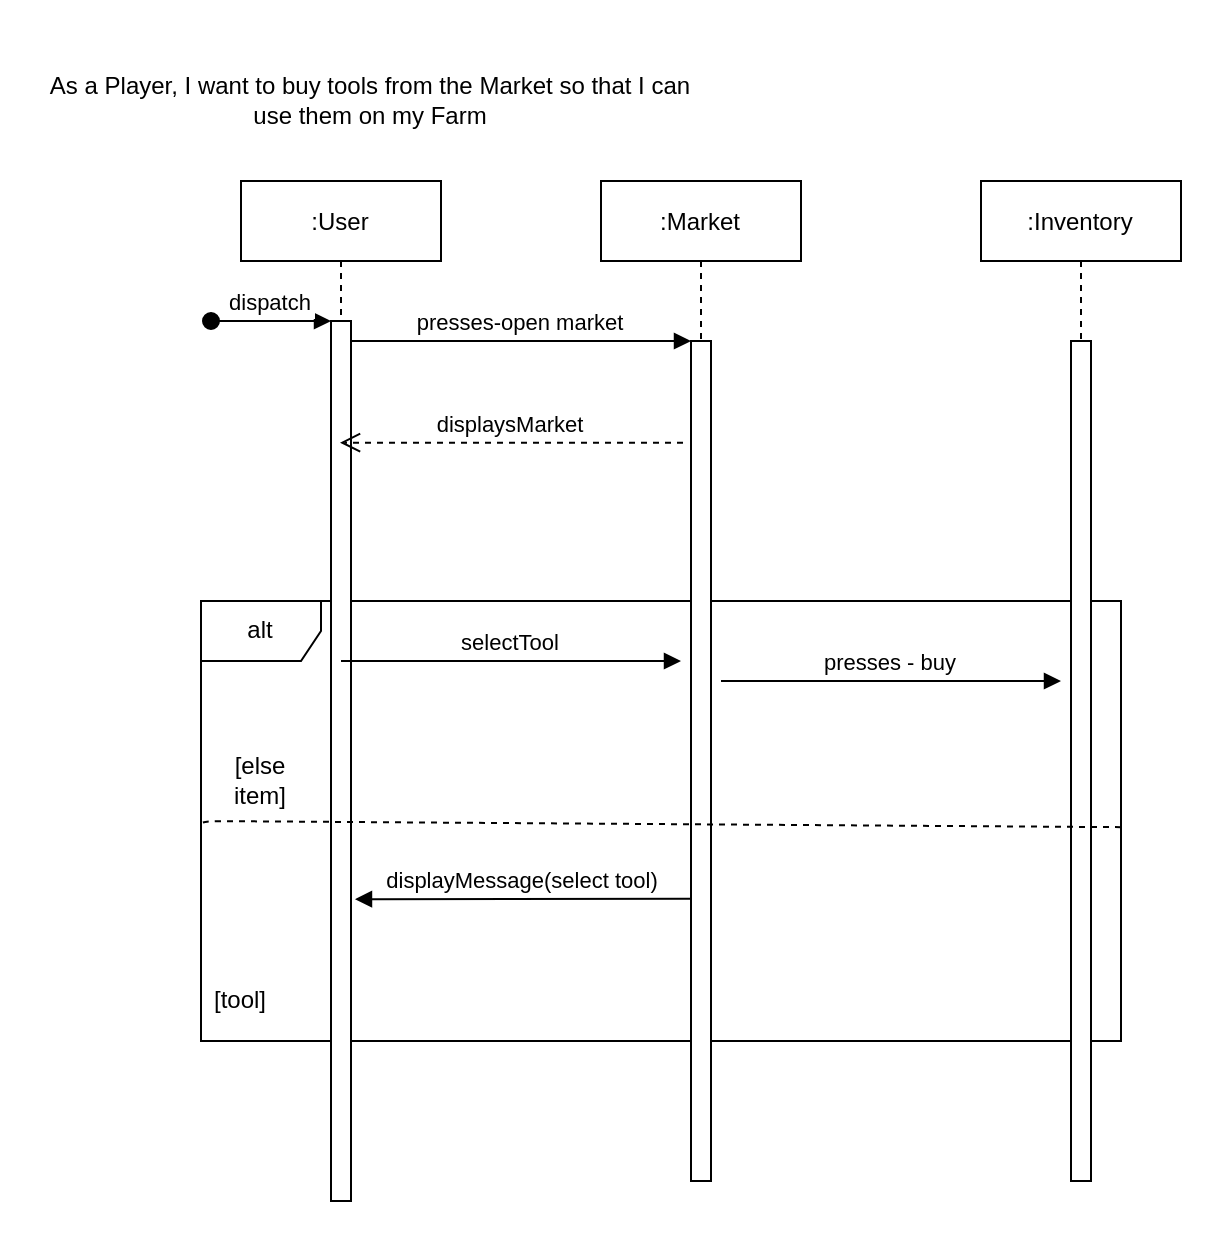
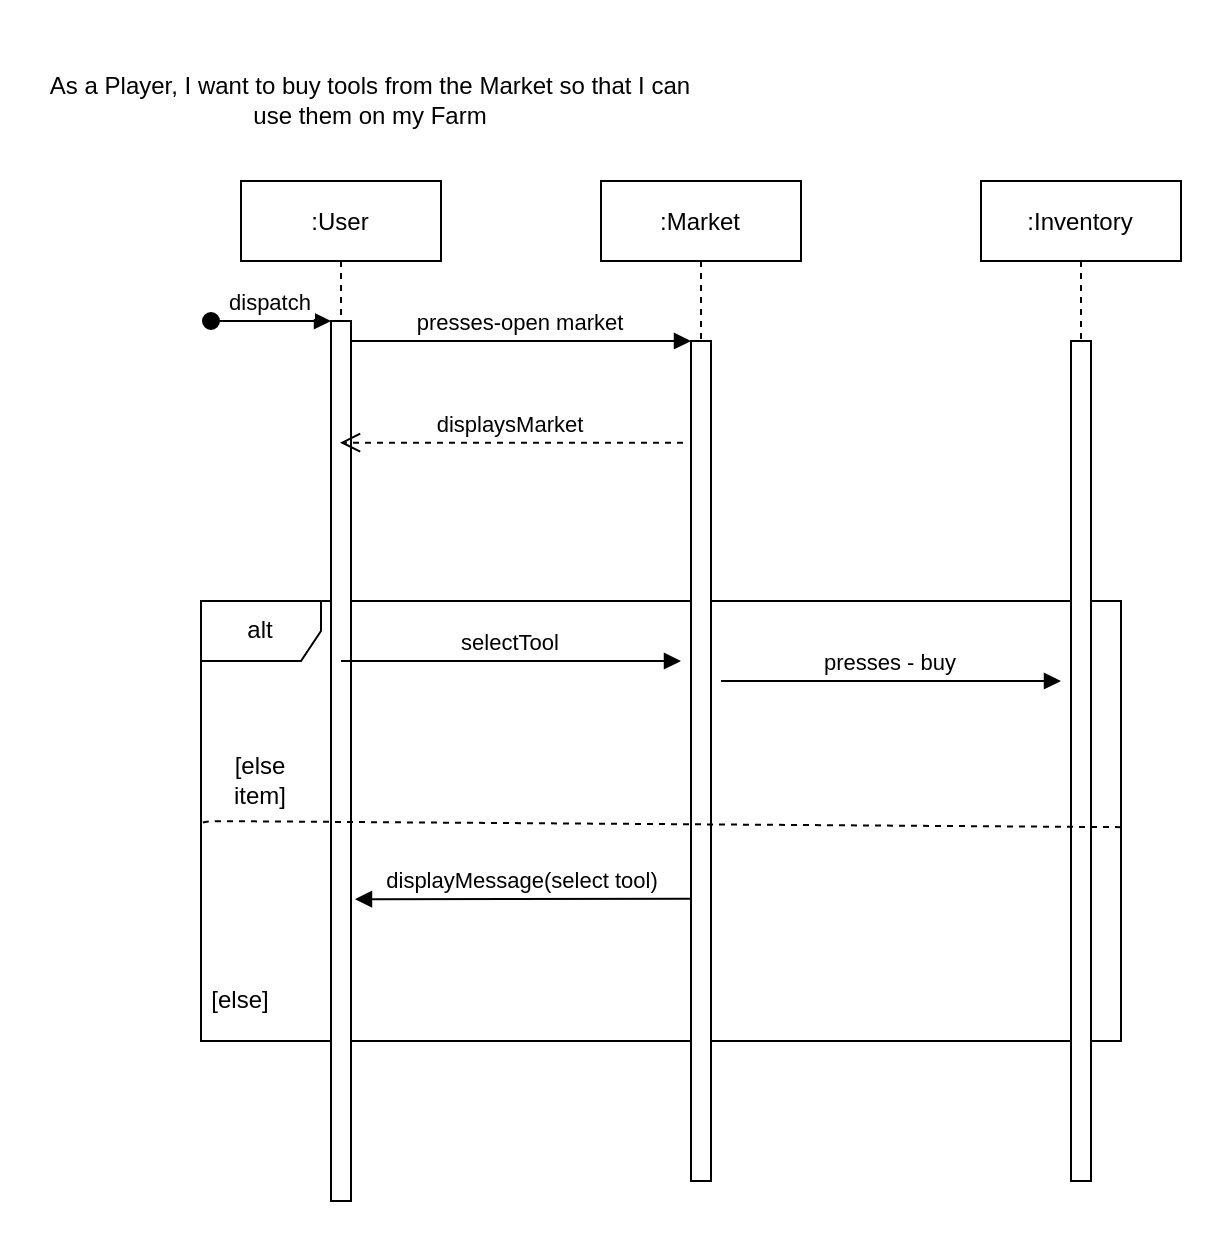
node "[tool]": label "[tool]" -> "[else]"
